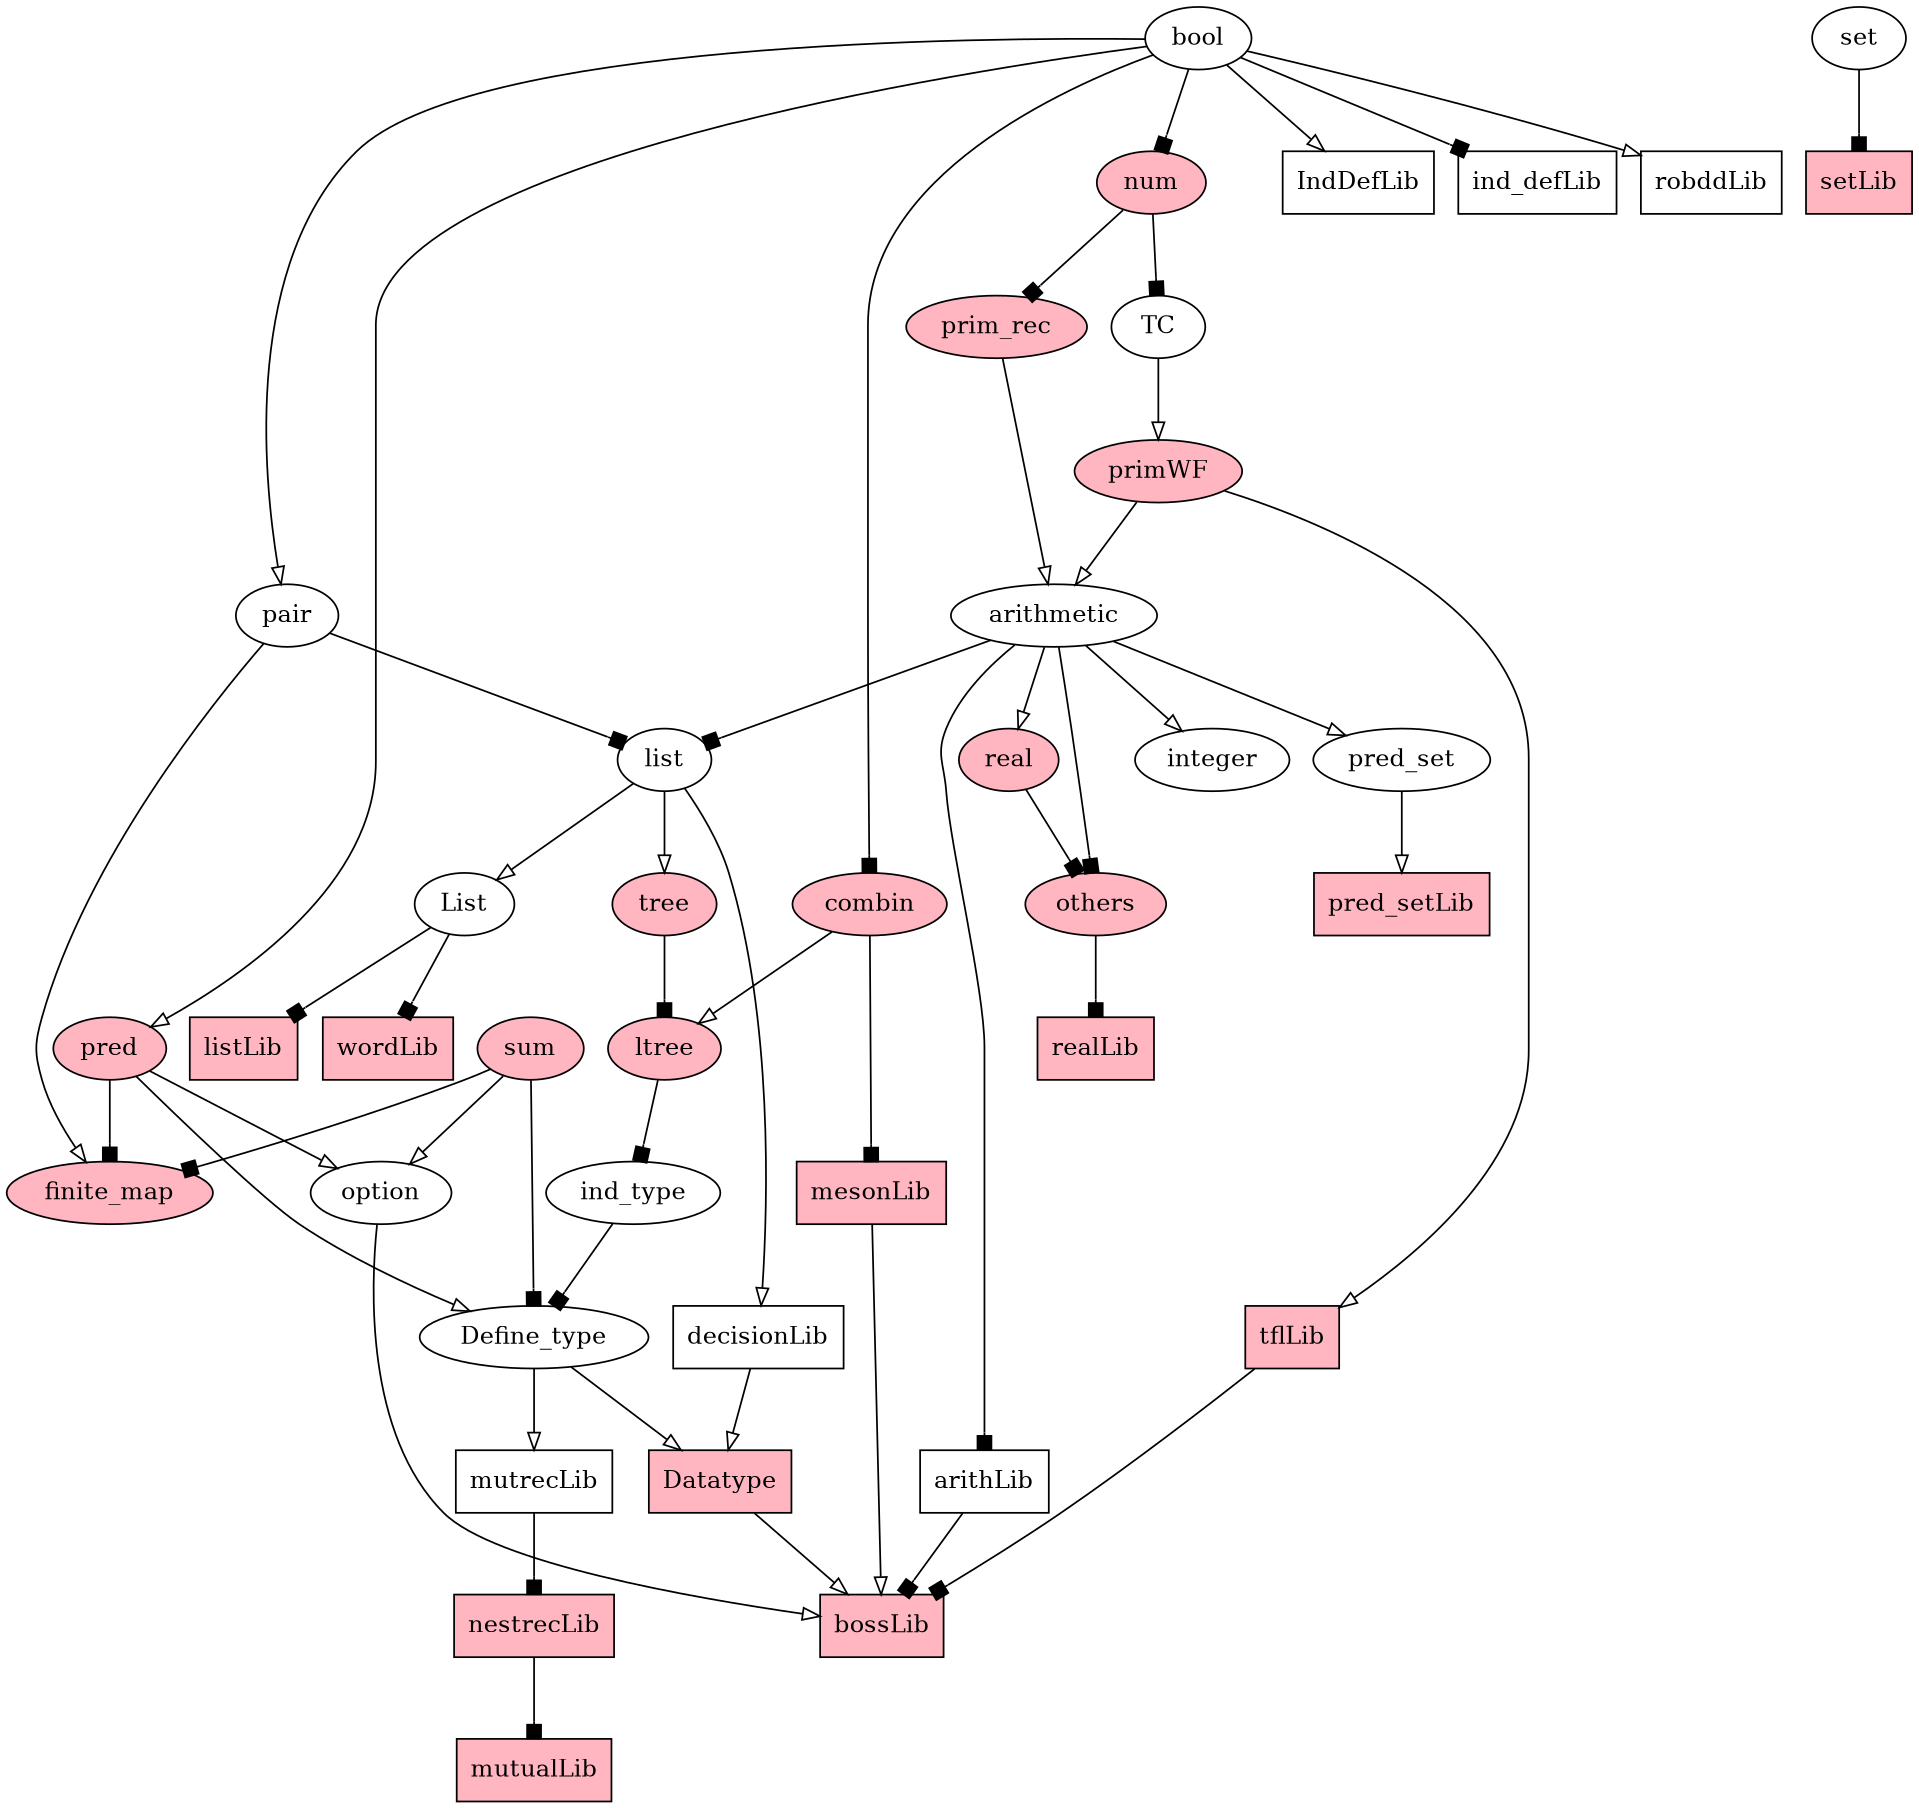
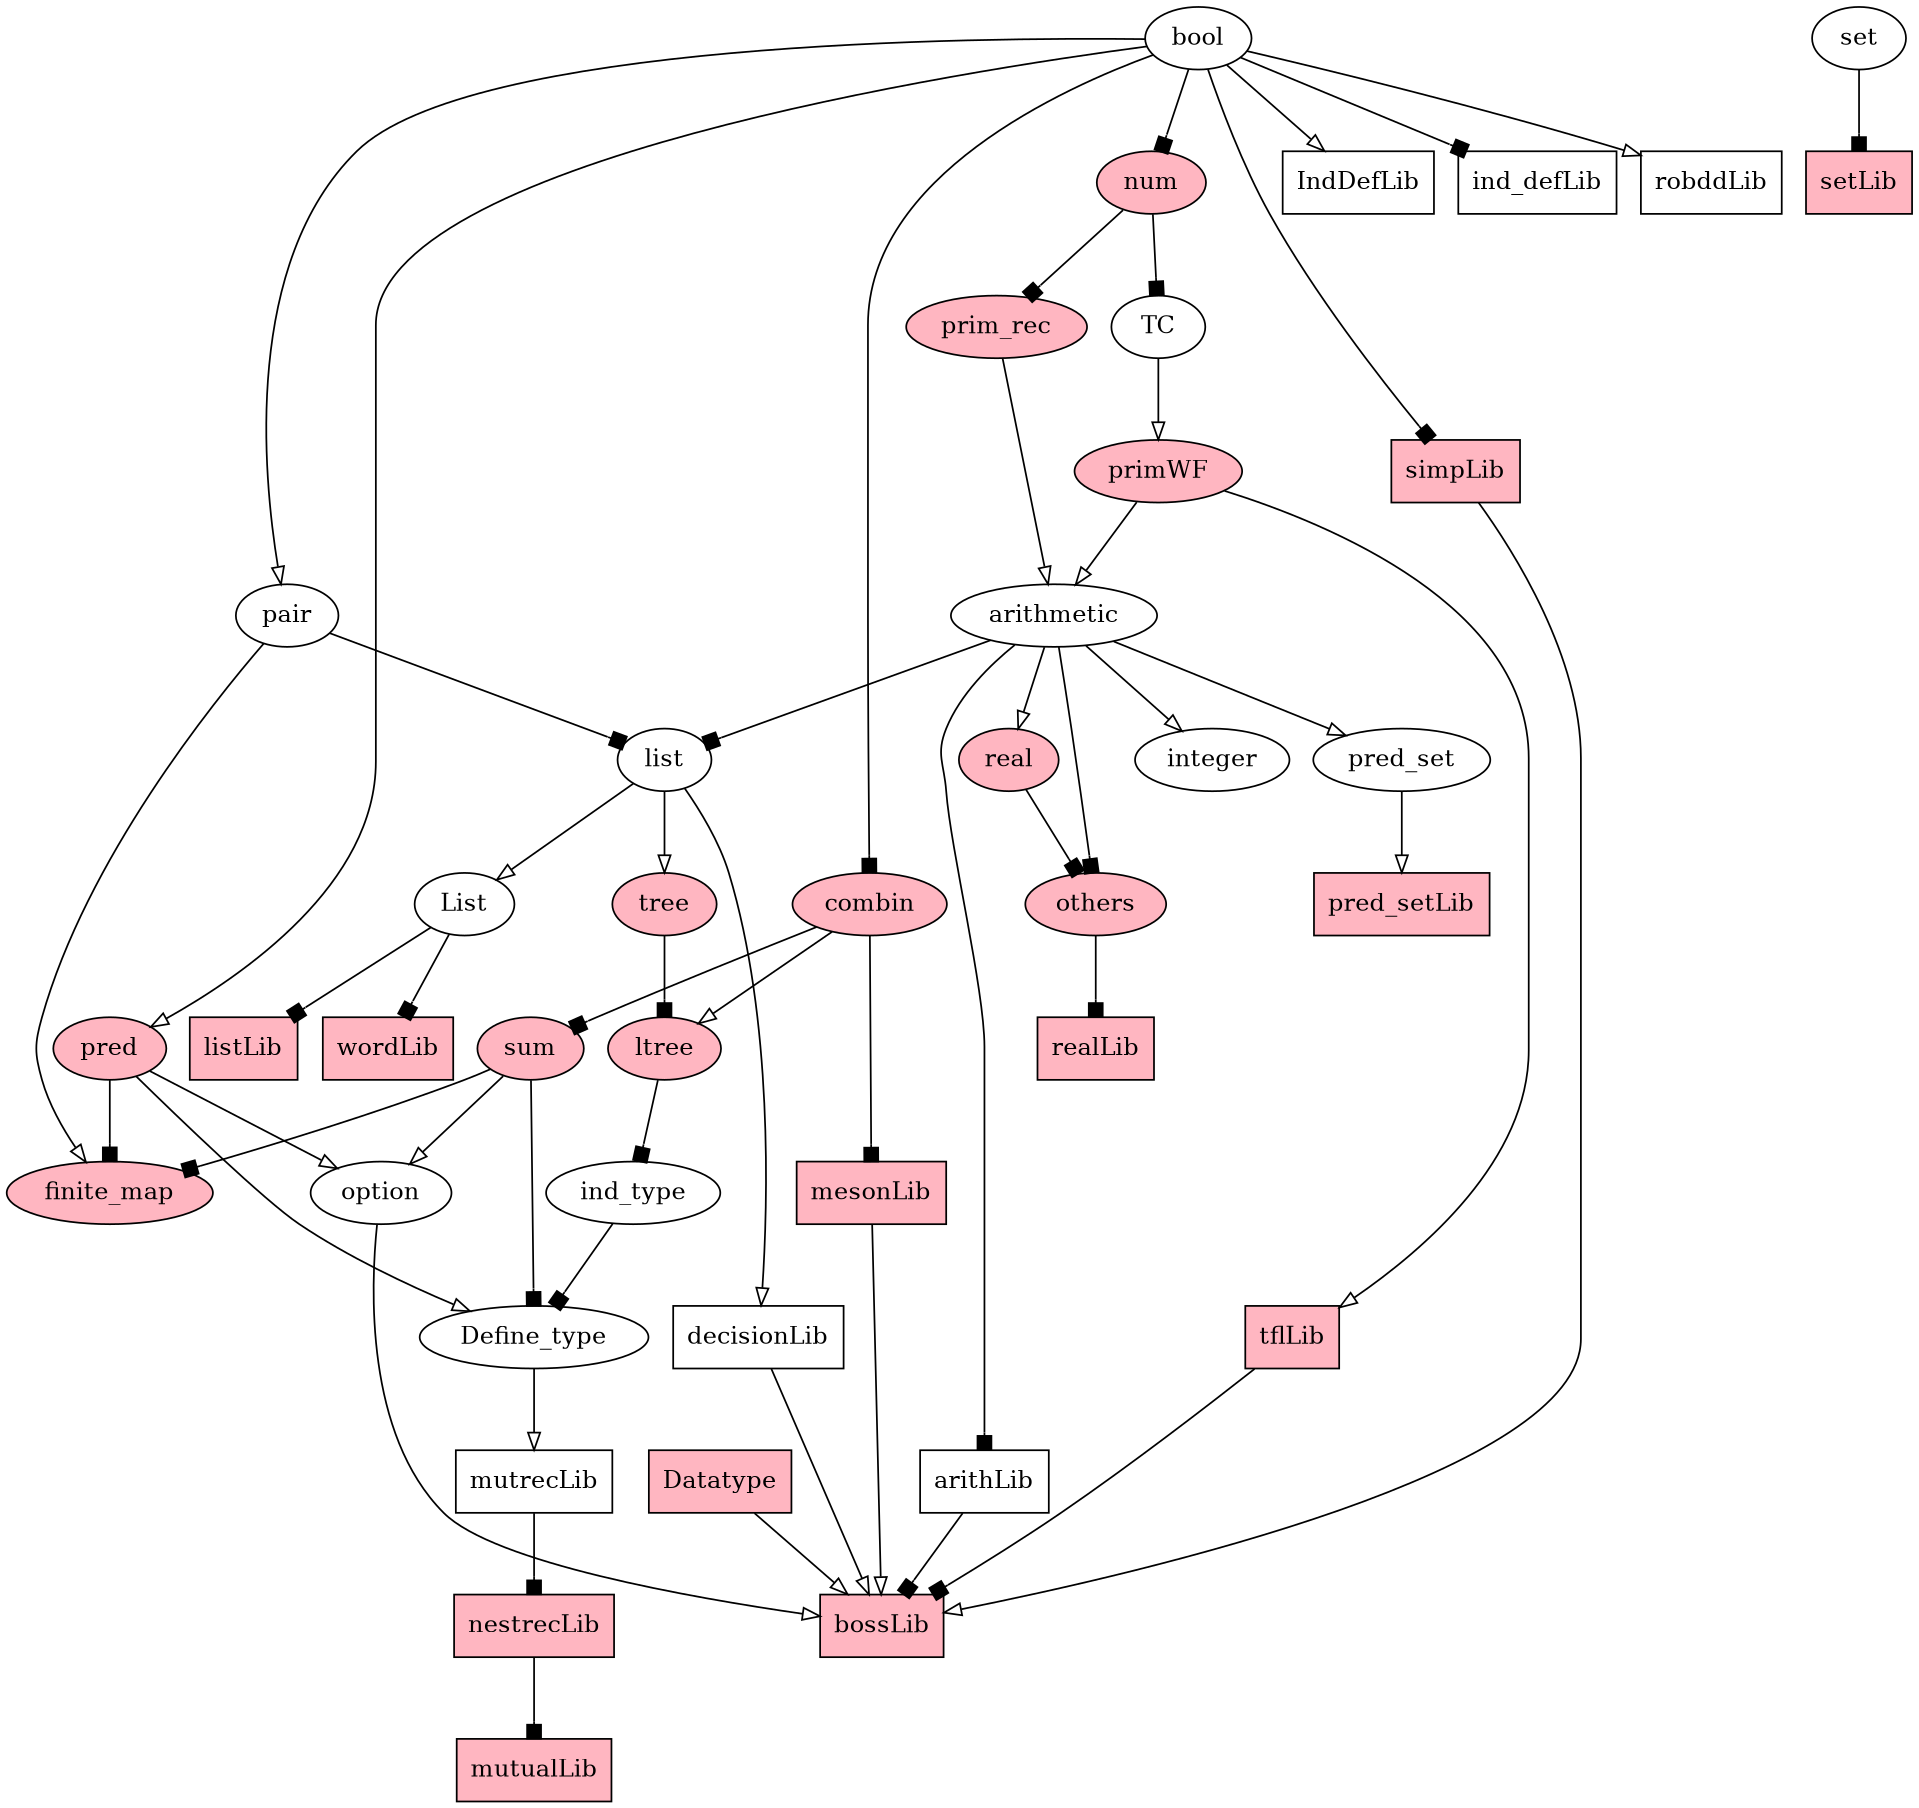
node "simpLib": added
edge "combin" -> "sum": added
edge "decisionLib" -> "Datatype": now "decisionLib" -> "bossLib"
edge "Define_type" -> "Datatype": removed
